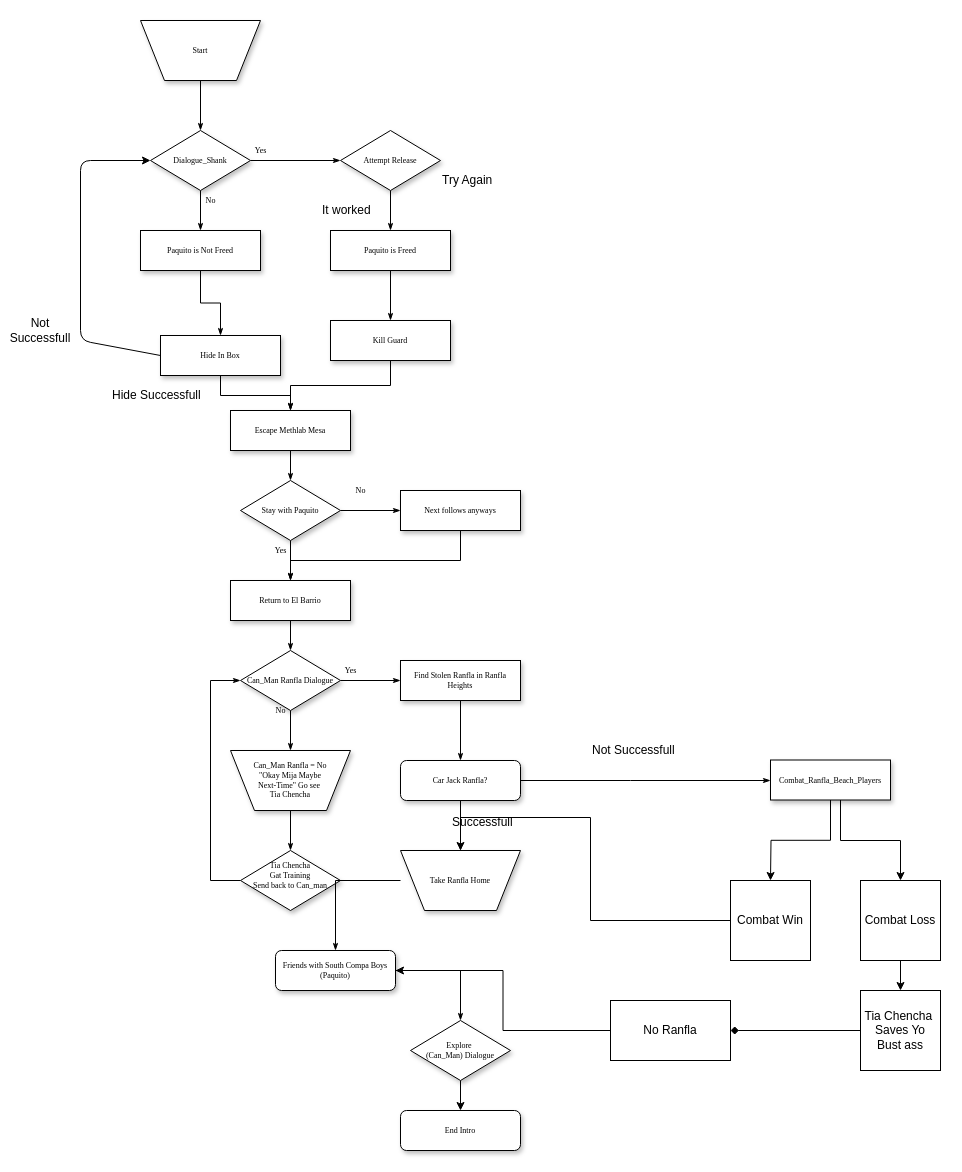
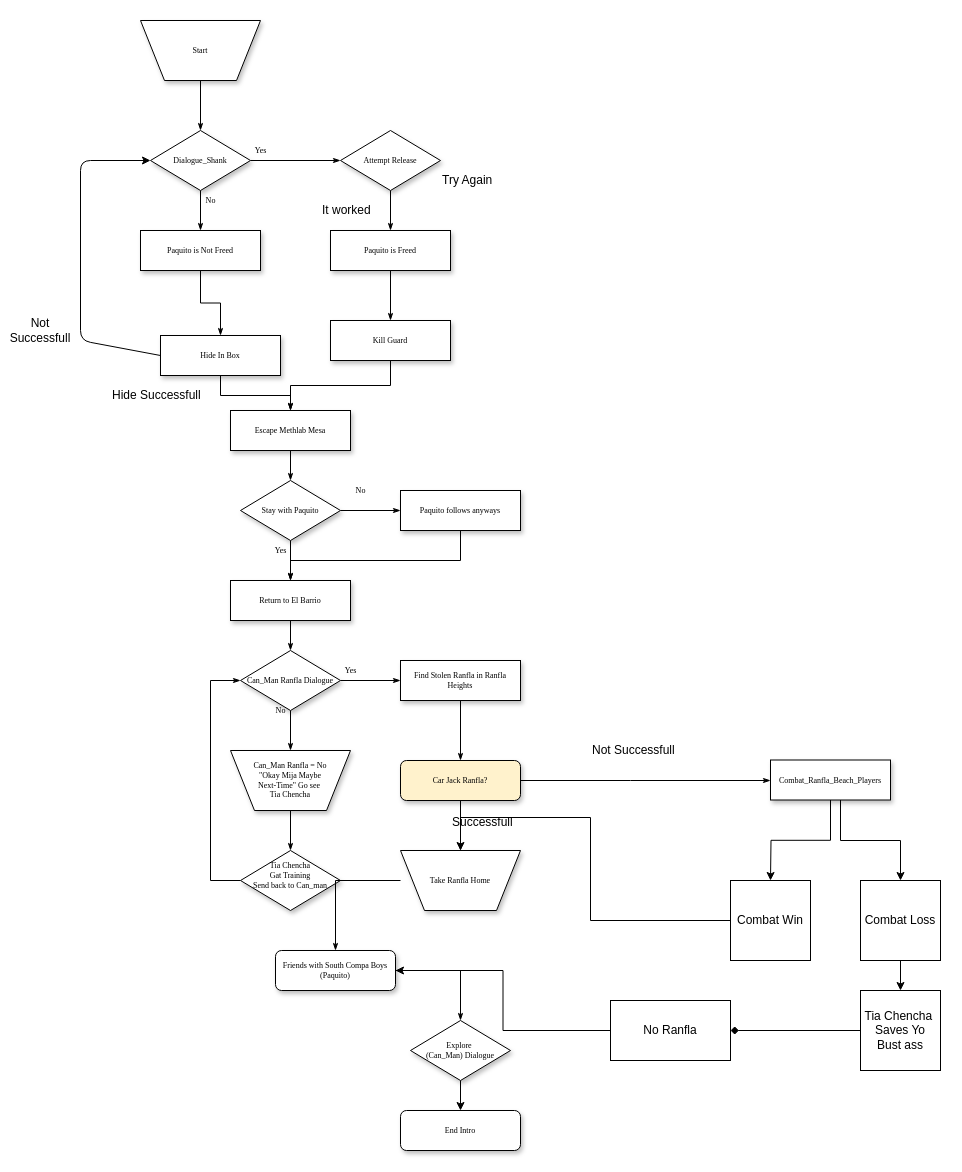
node "Next follows anyways": label "Next follows anyways" -> "Paquito follows anyways"
node "Car Jack Ranfla?": fillcolor #ffffff -> #fff2cc
